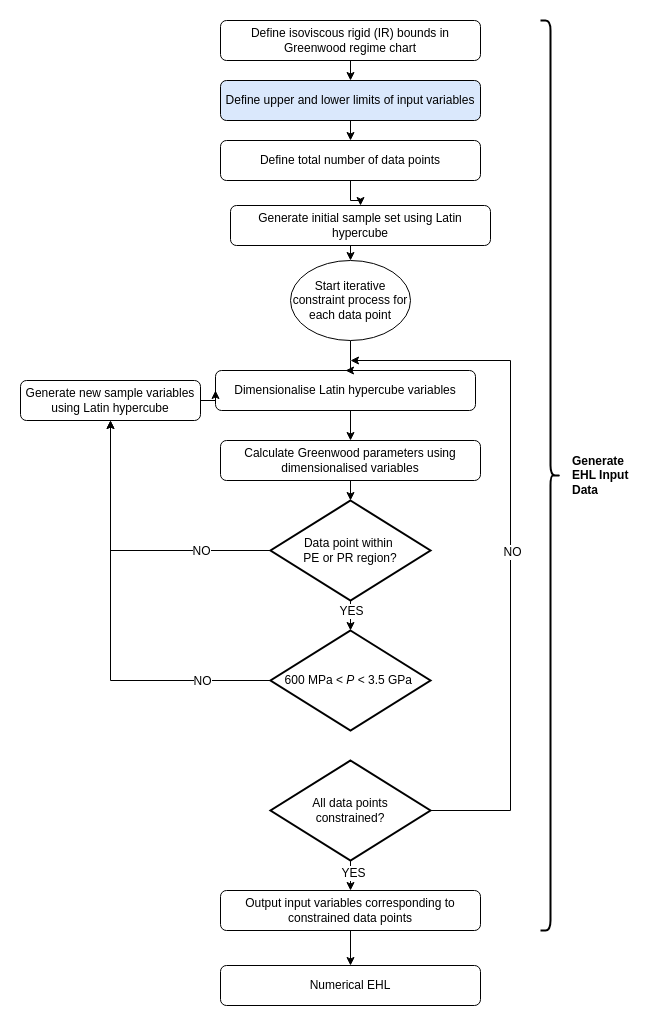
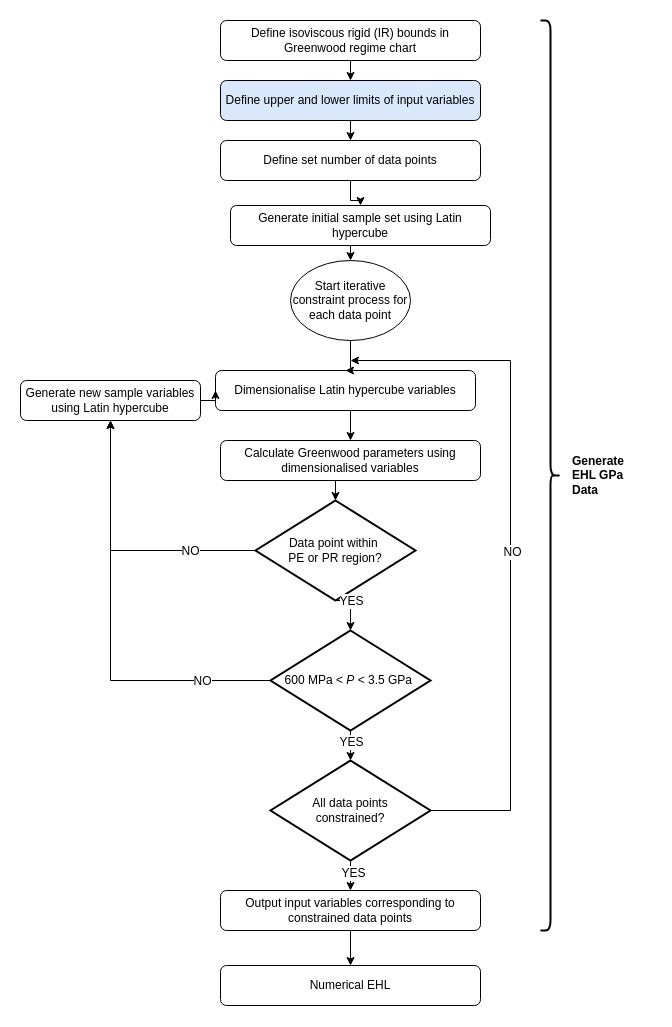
node "Define total number of data points": label "Define total number of data points" -> "Define set number of data points"
node "Generate EHL Input Data": label "Generate EHL Input Data" -> "Generate EHL GPa Data"
node "Data point within PE or PR region?": moved (351, 551) -> (336, 551)
edge "600 MPa < P < 3.5 GPa" -> "All data points constrained?": added, label "YES"
